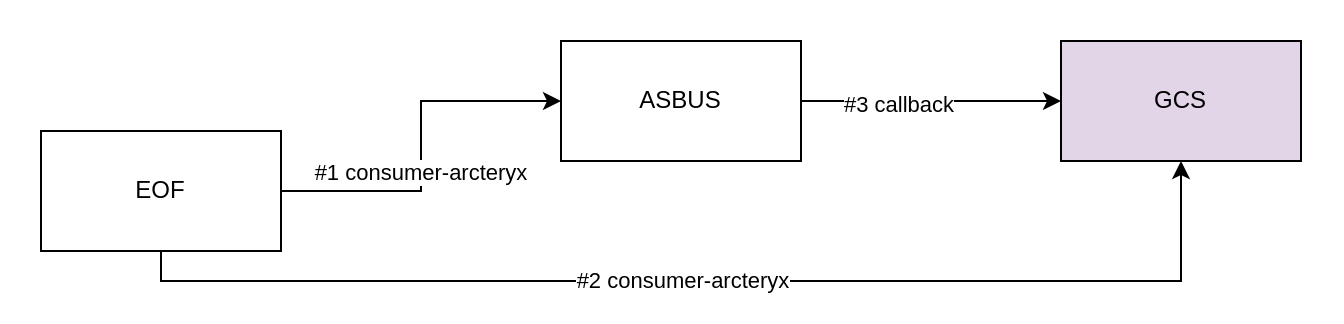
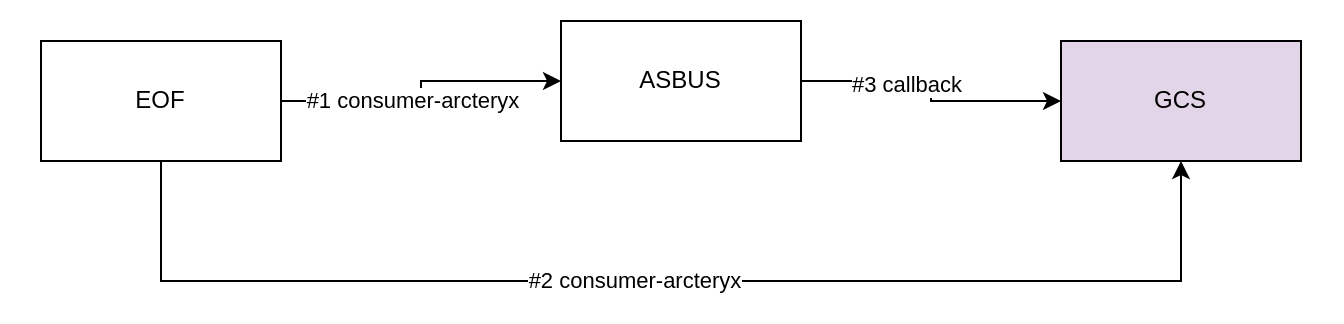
node "ASBUS": moved (681, 101) -> (681, 81)
node "EOF": moved (161, 191) -> (161, 101)
